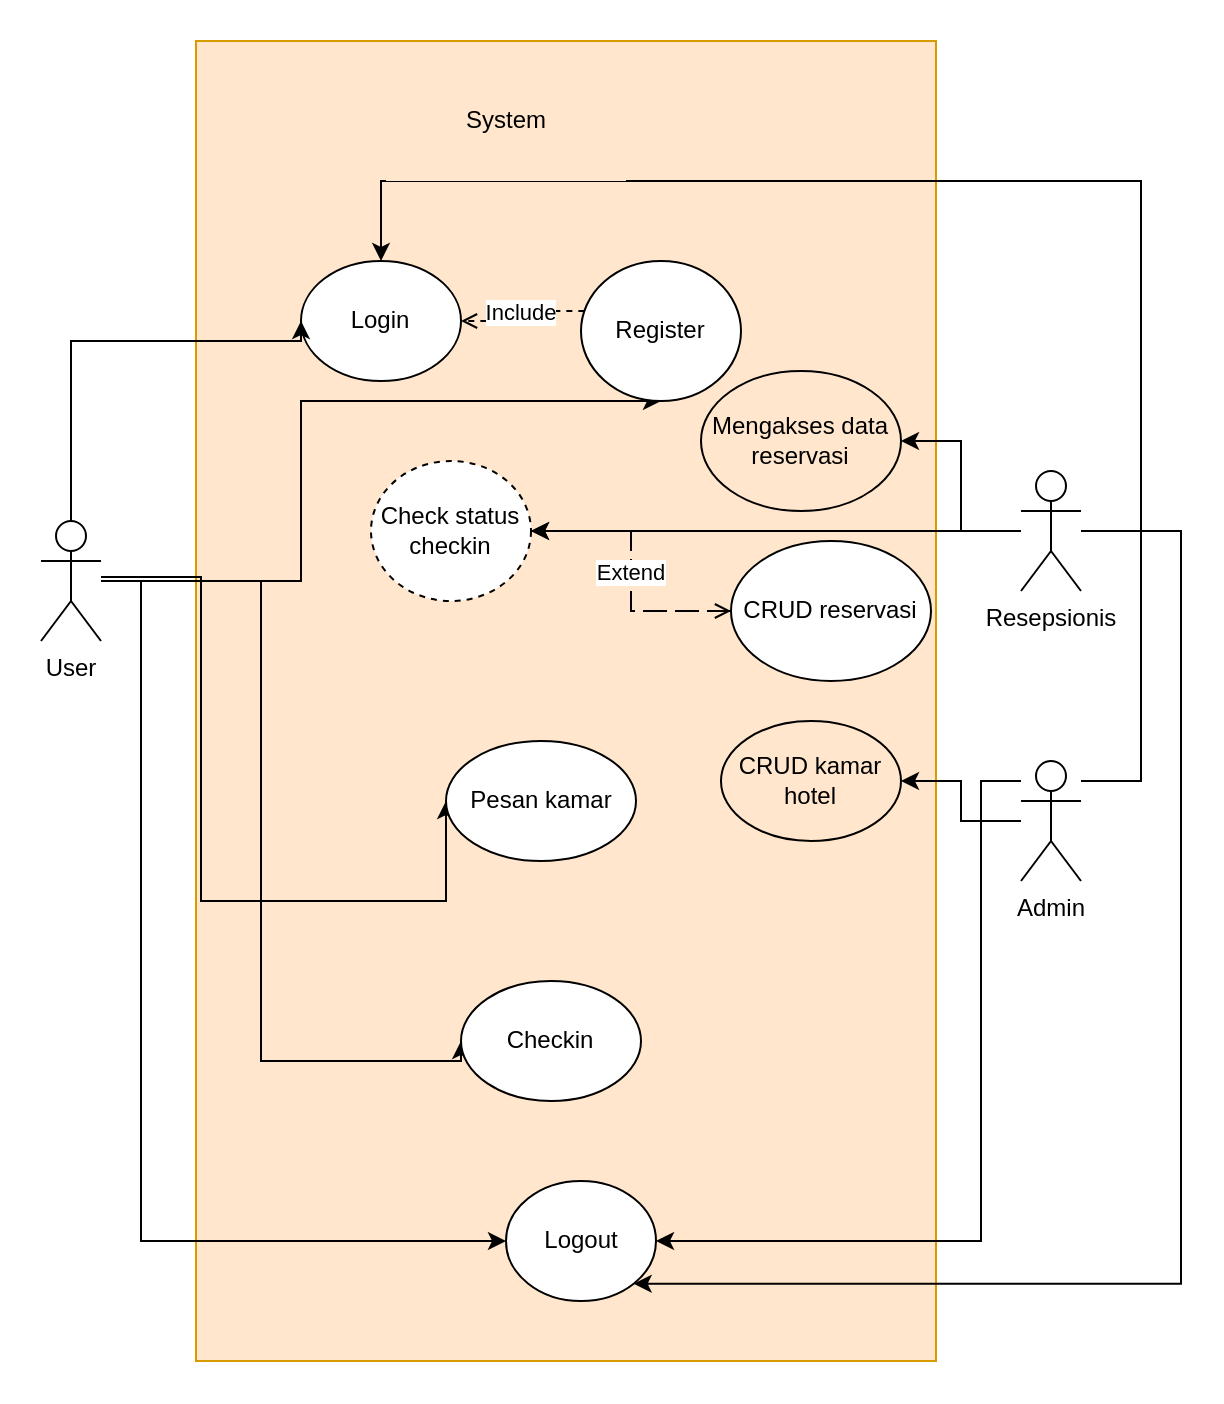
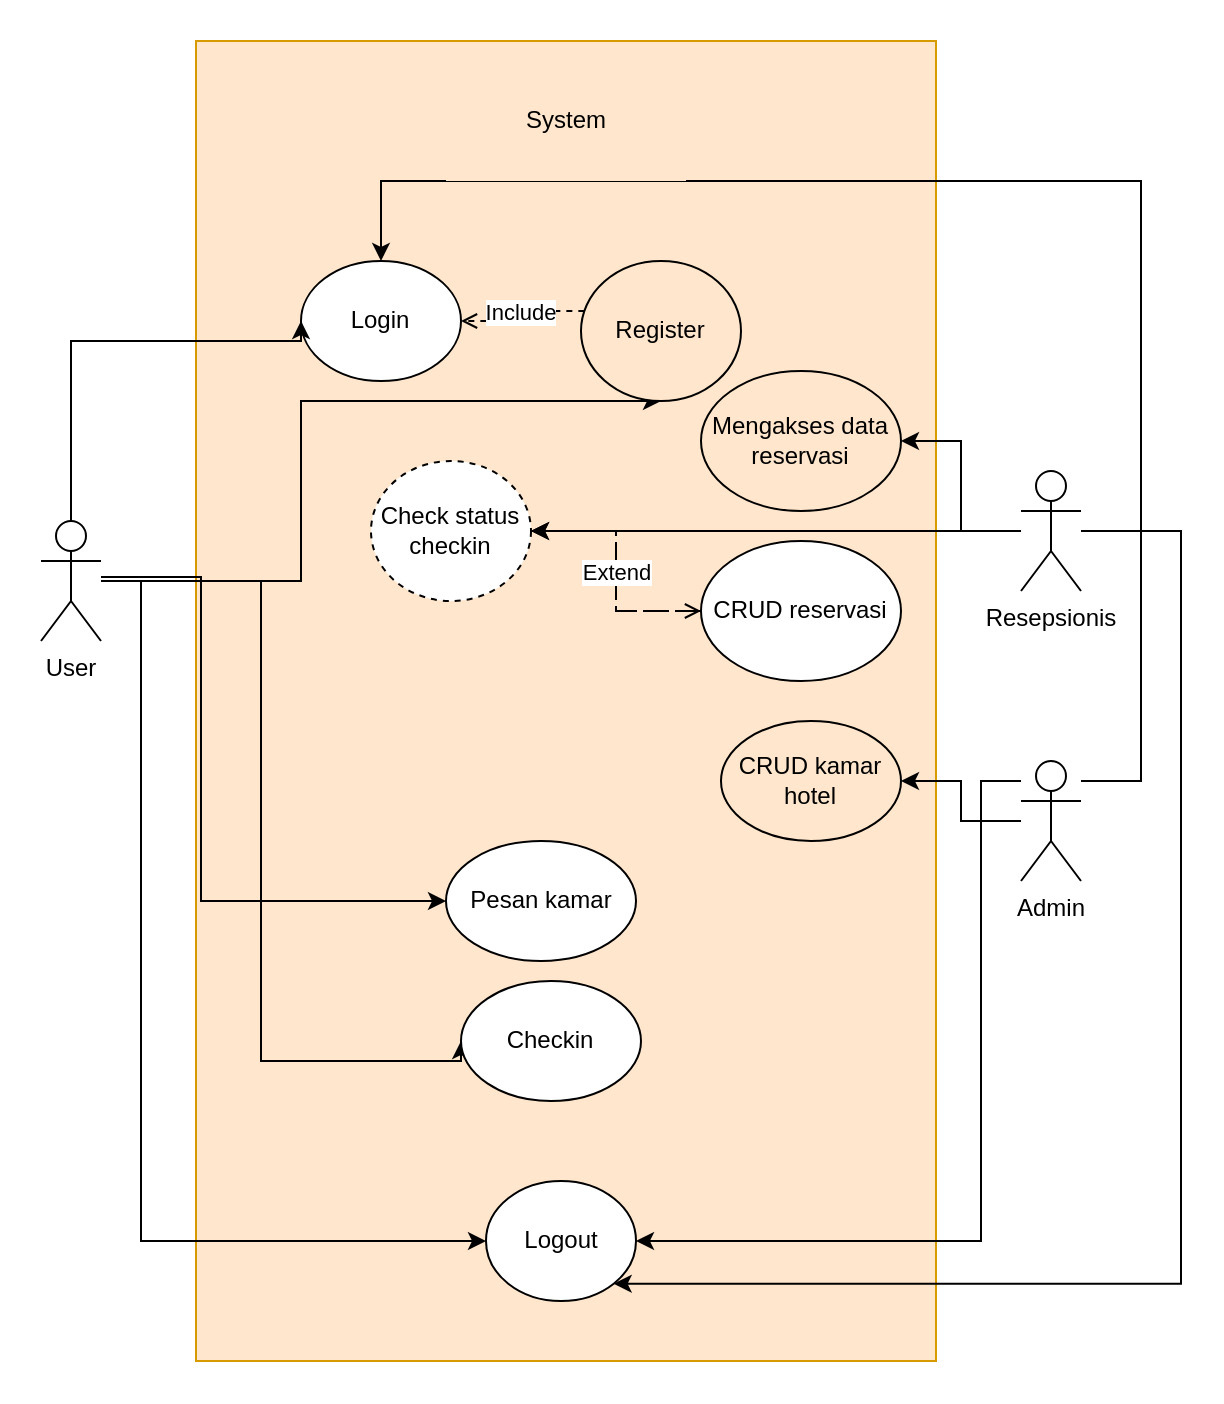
node "System": moved (506, 121) -> (566, 121)
node "Register": fillcolor #ffffff -> #ffe6cc
node "CRUD reservasi": moved (831, 611) -> (801, 611)
node "Pesan kamar": moved (541, 801) -> (541, 901)
node "Logout": moved (581, 1241) -> (561, 1241)
